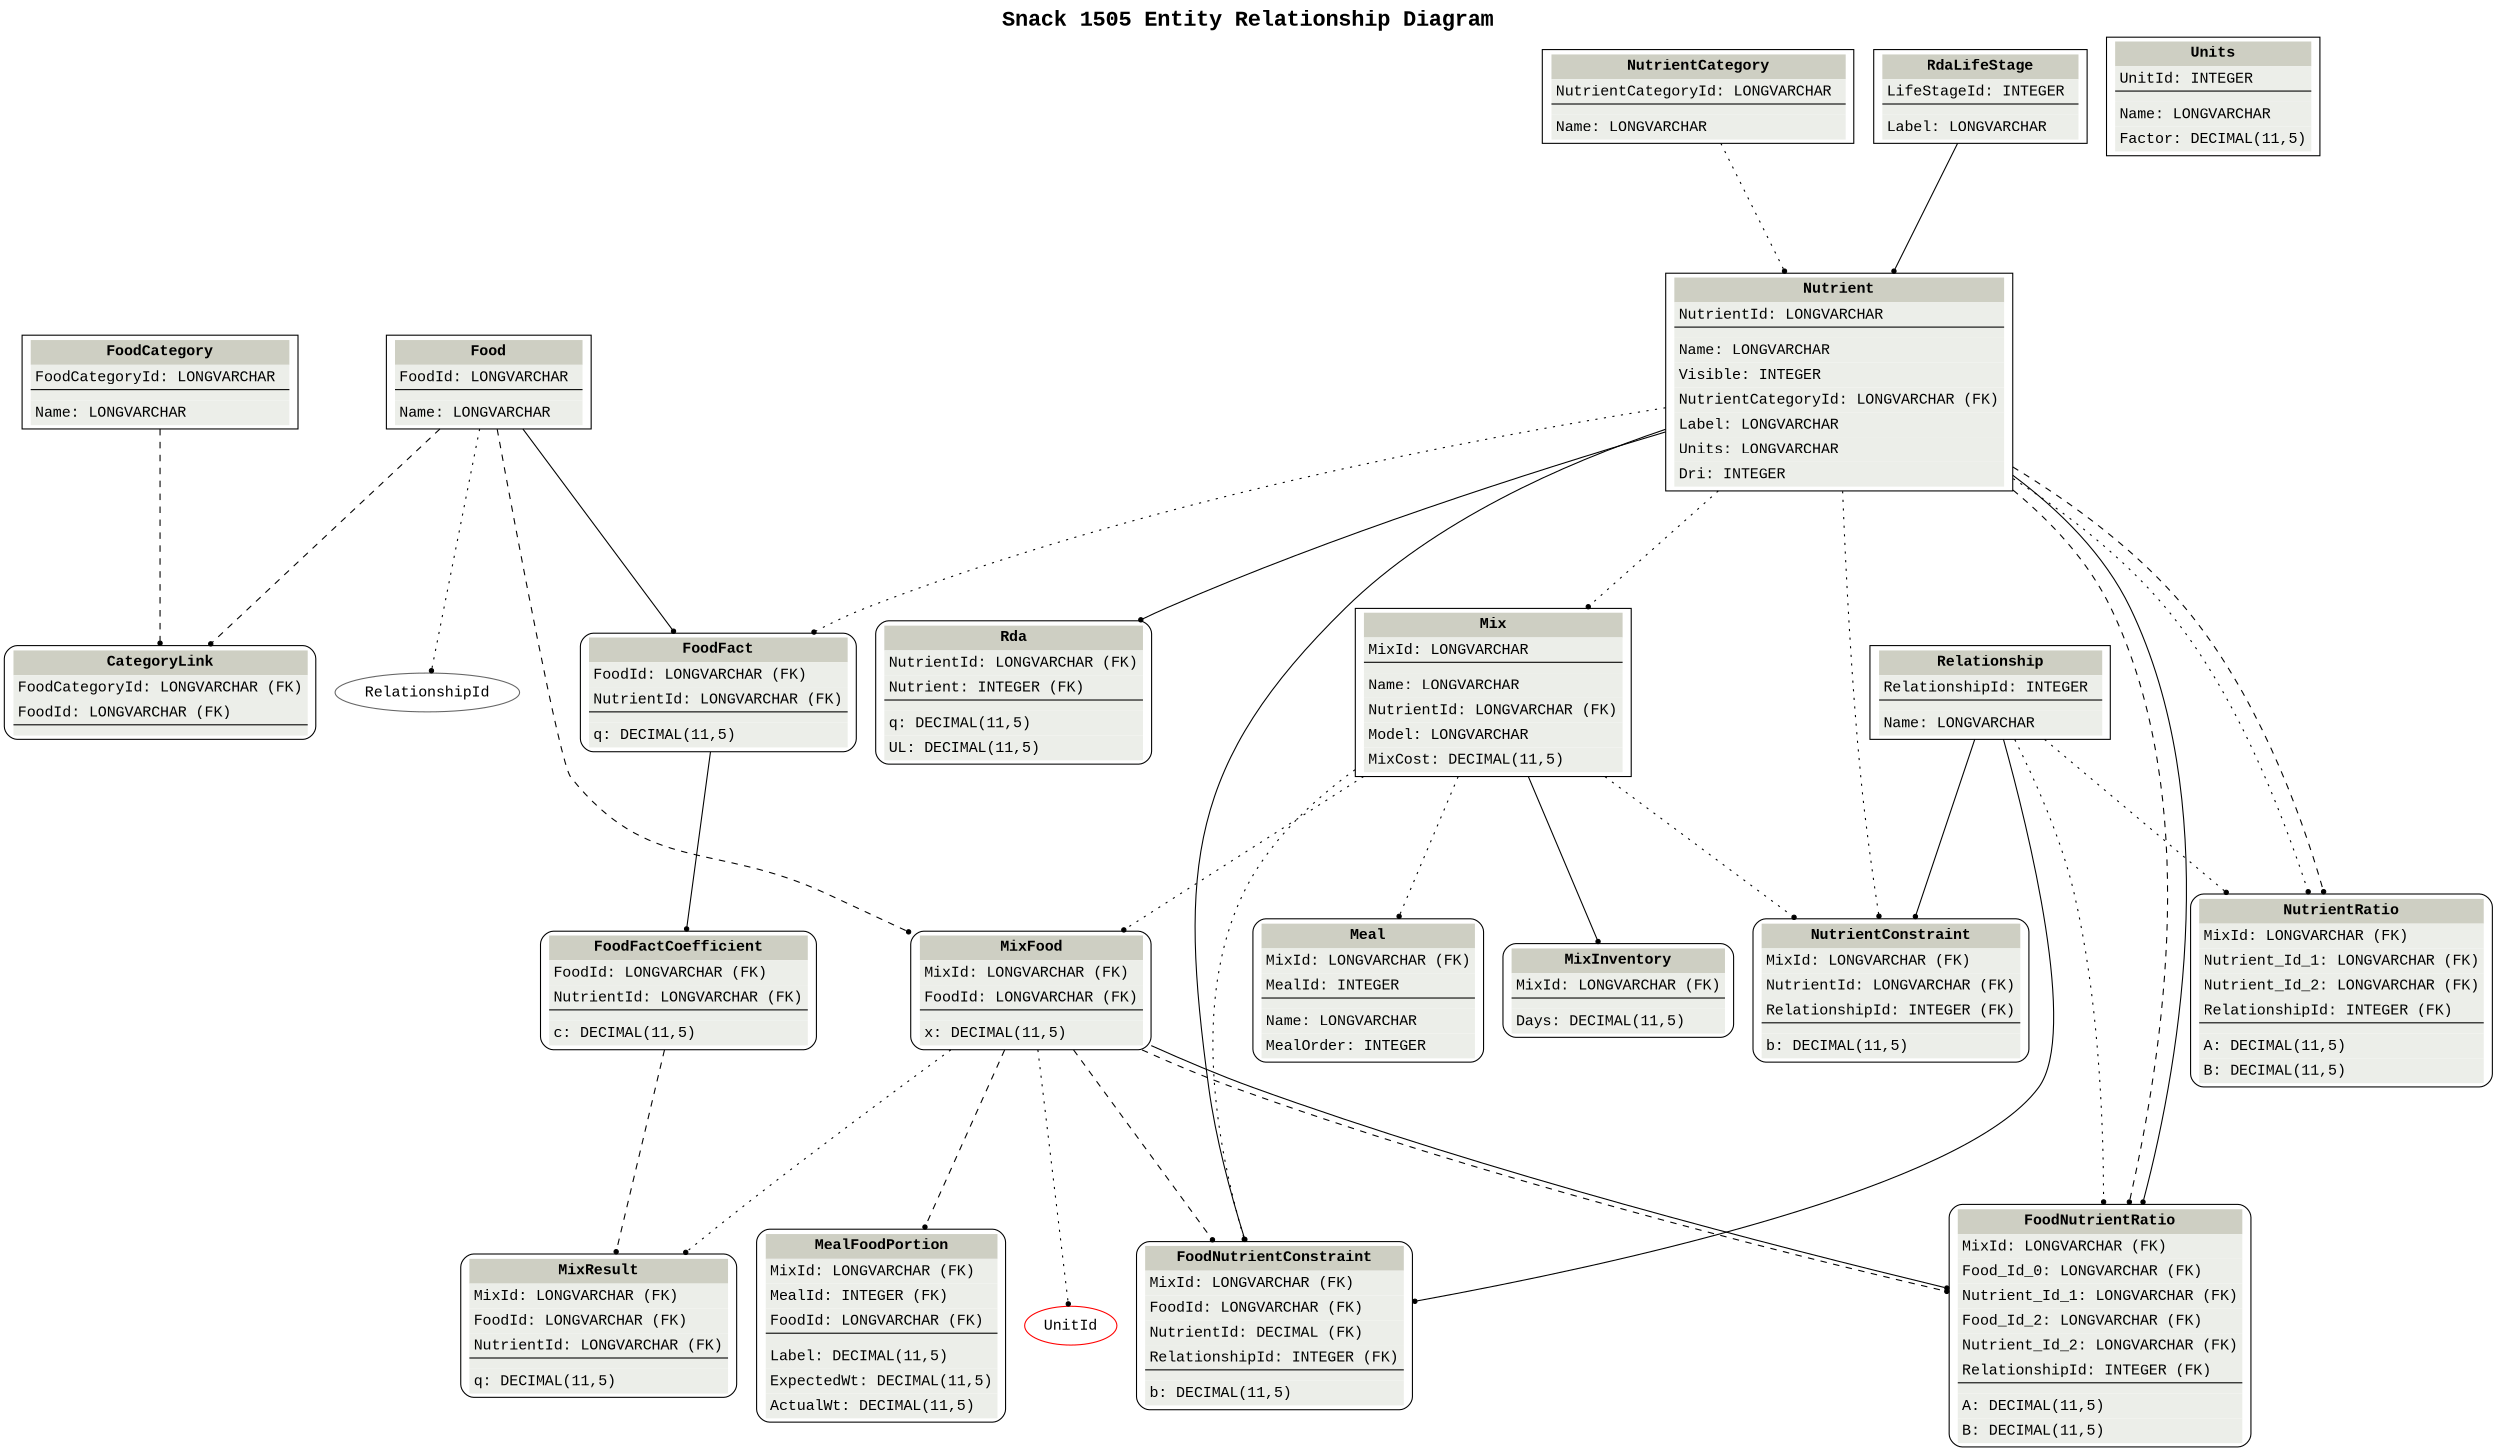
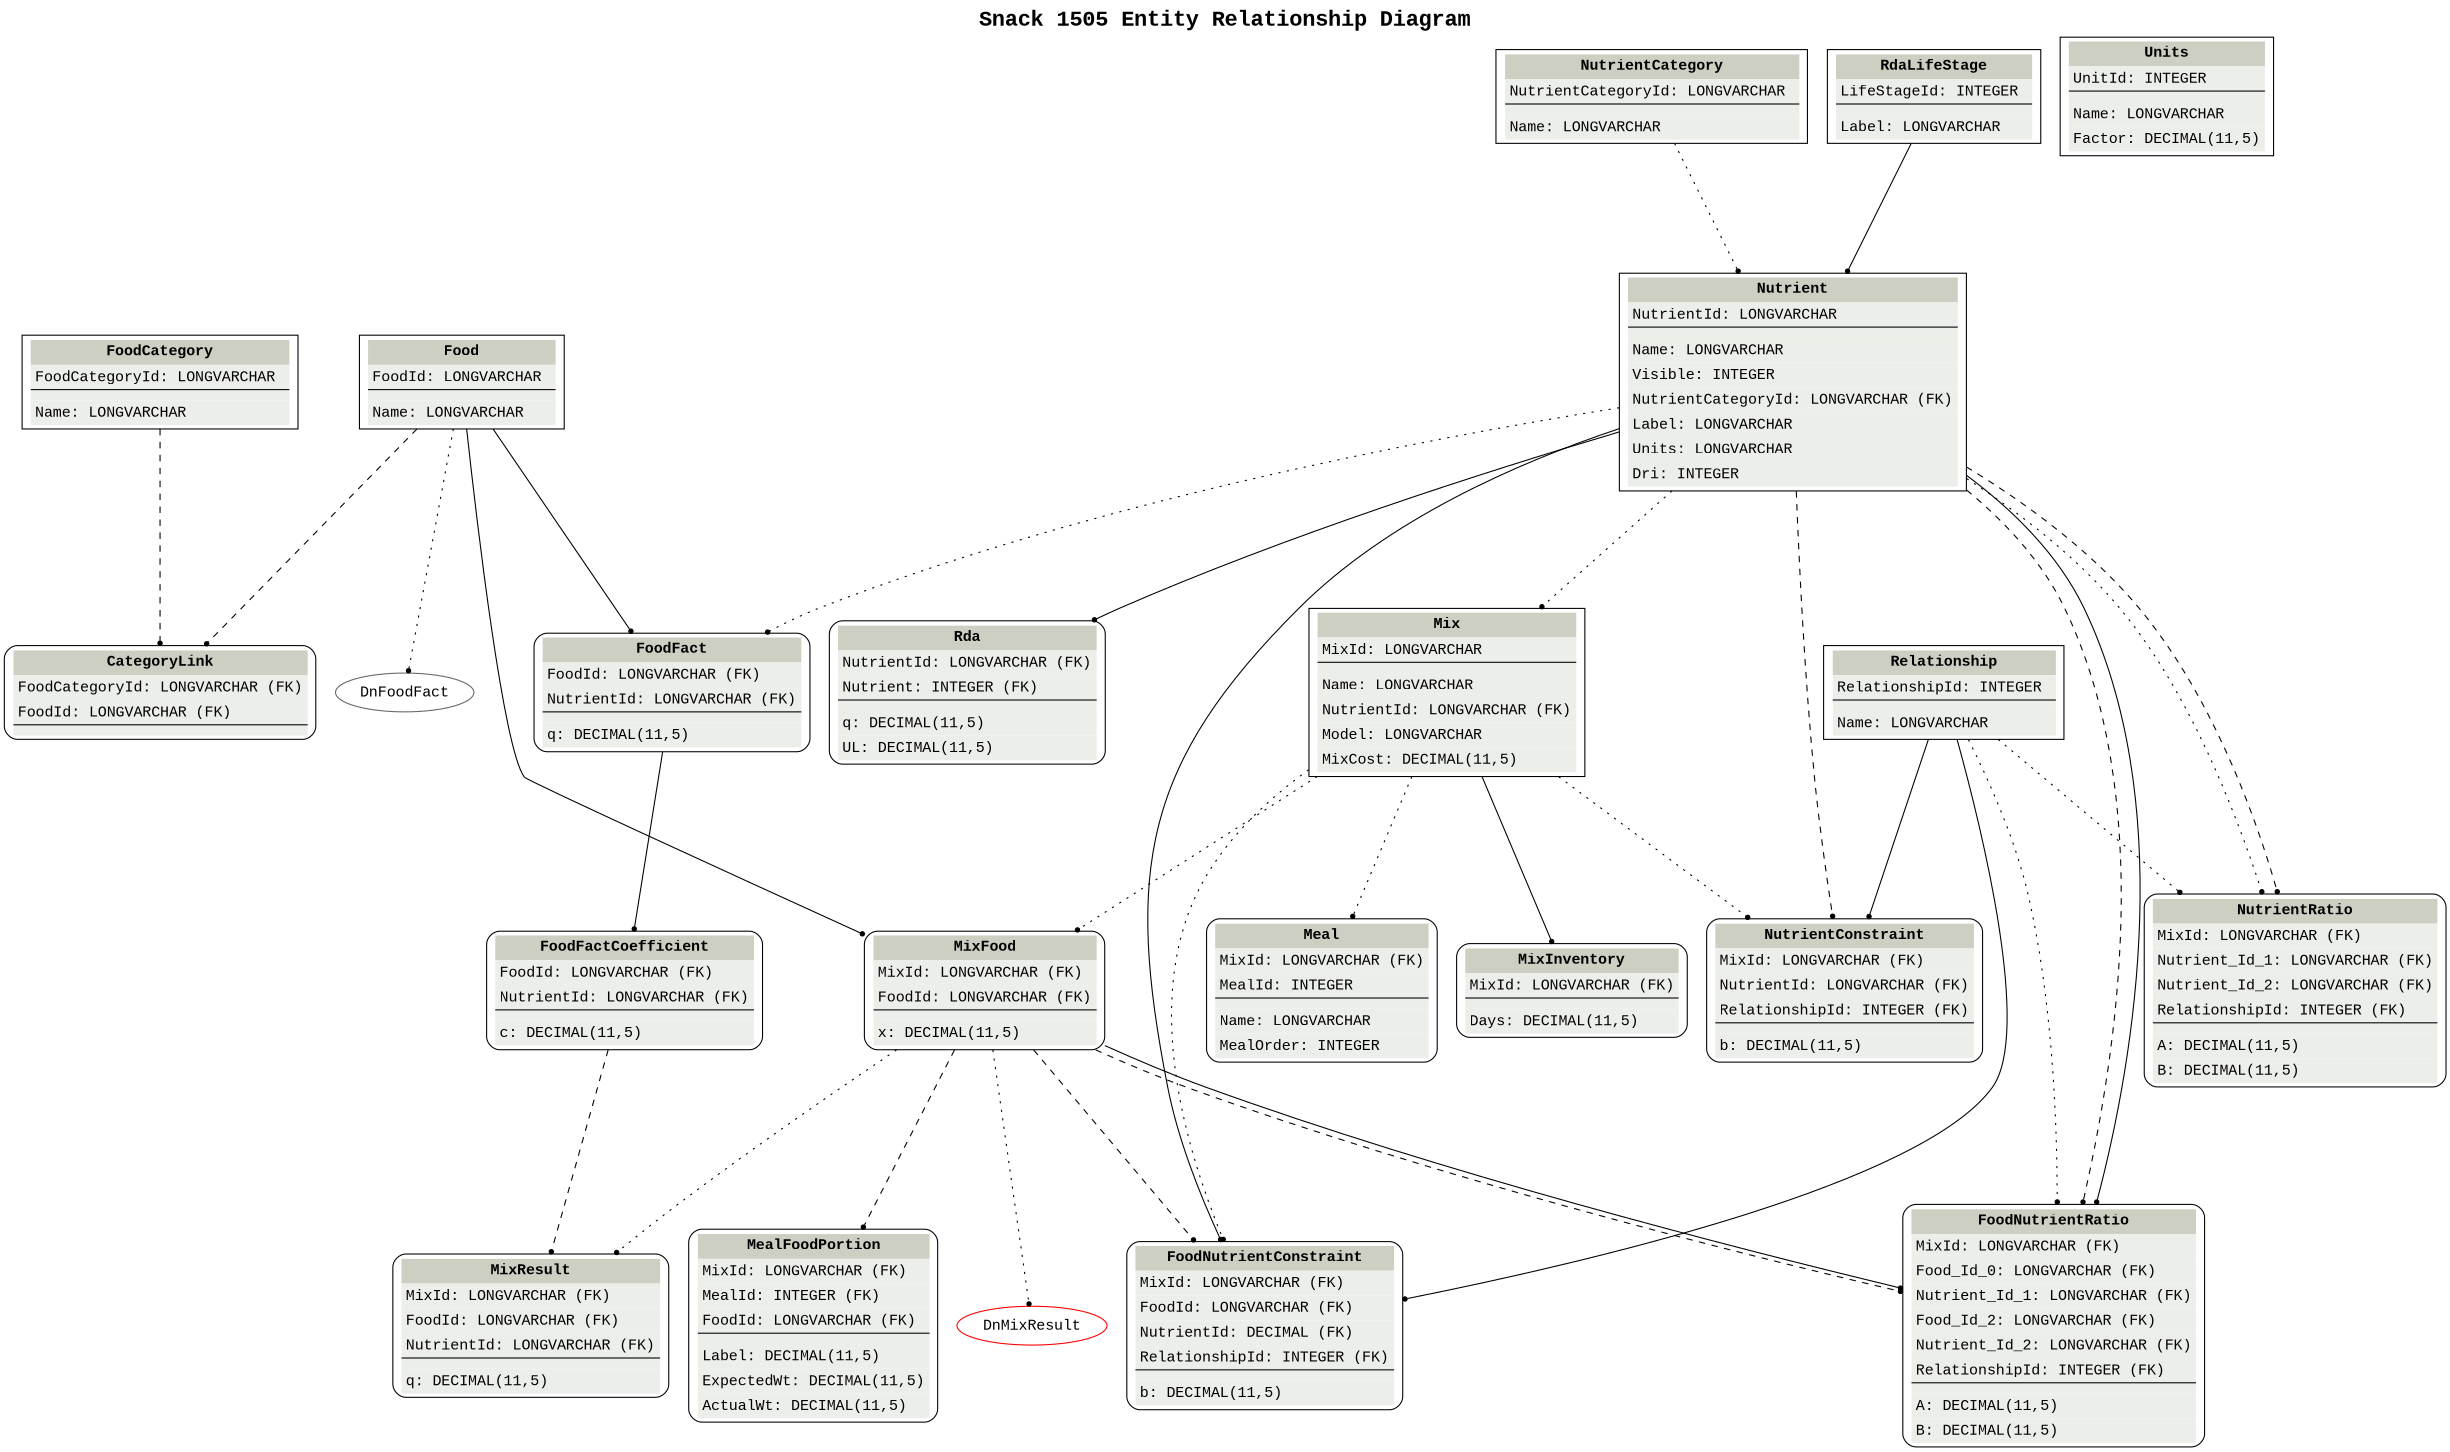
node "RelationshipId": label "RelationshipId" -> "DnFoodFact"
edge "Nutrient" -> "NutrientConstraint": style dotted -> dashed
edge "Food" -> "MixFood": style dashed -> solid
node "UnitId": label "UnitId" -> "DnMixResult"
